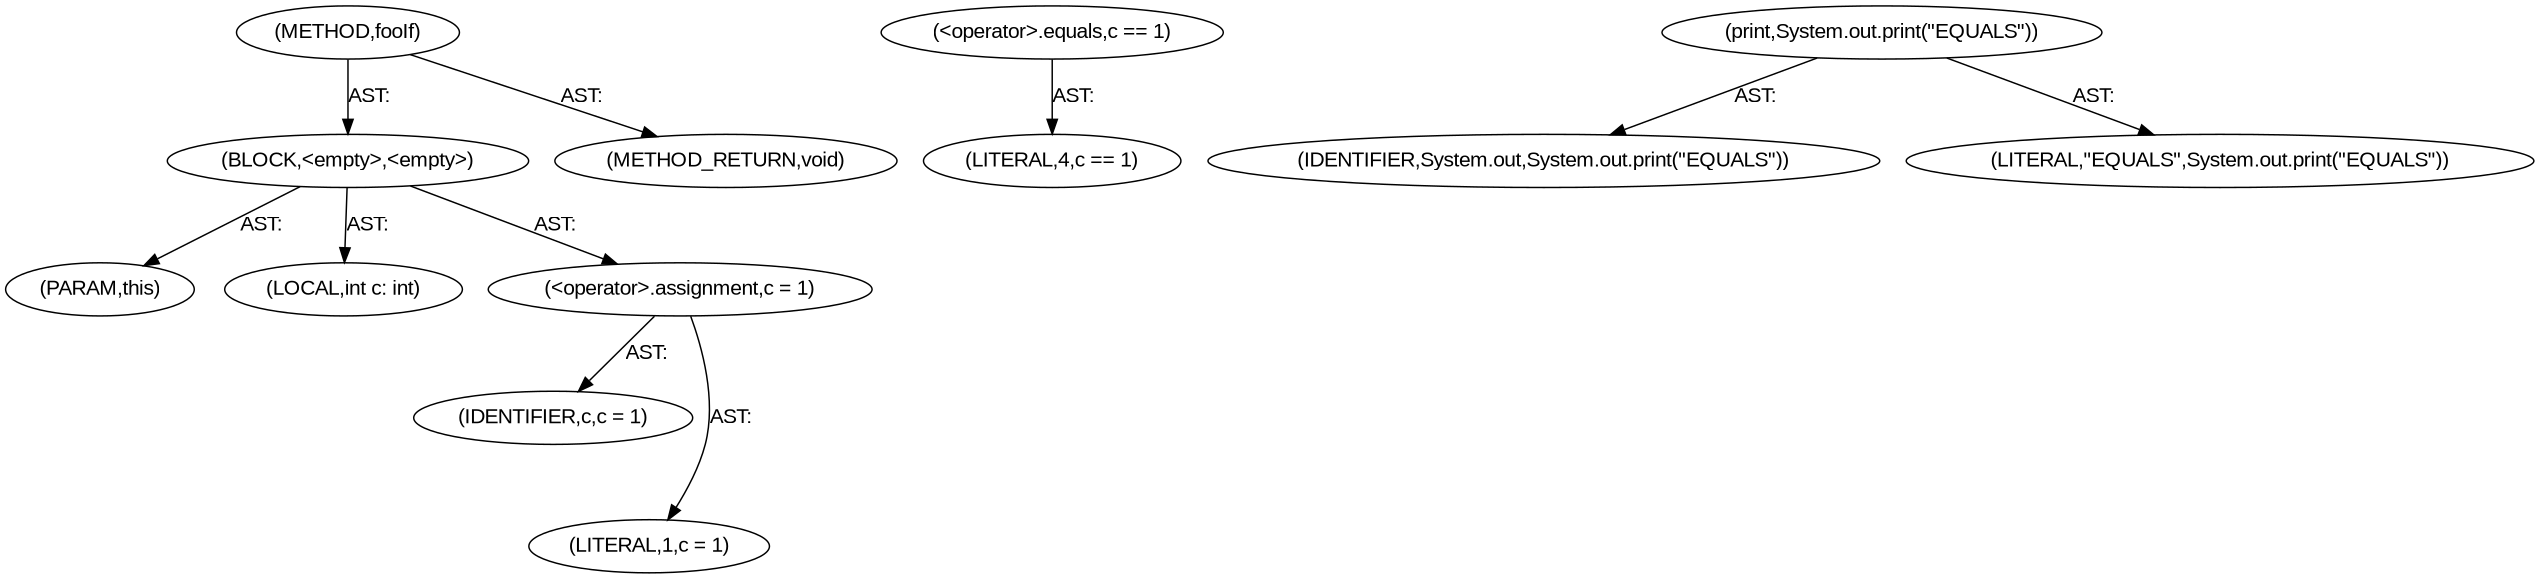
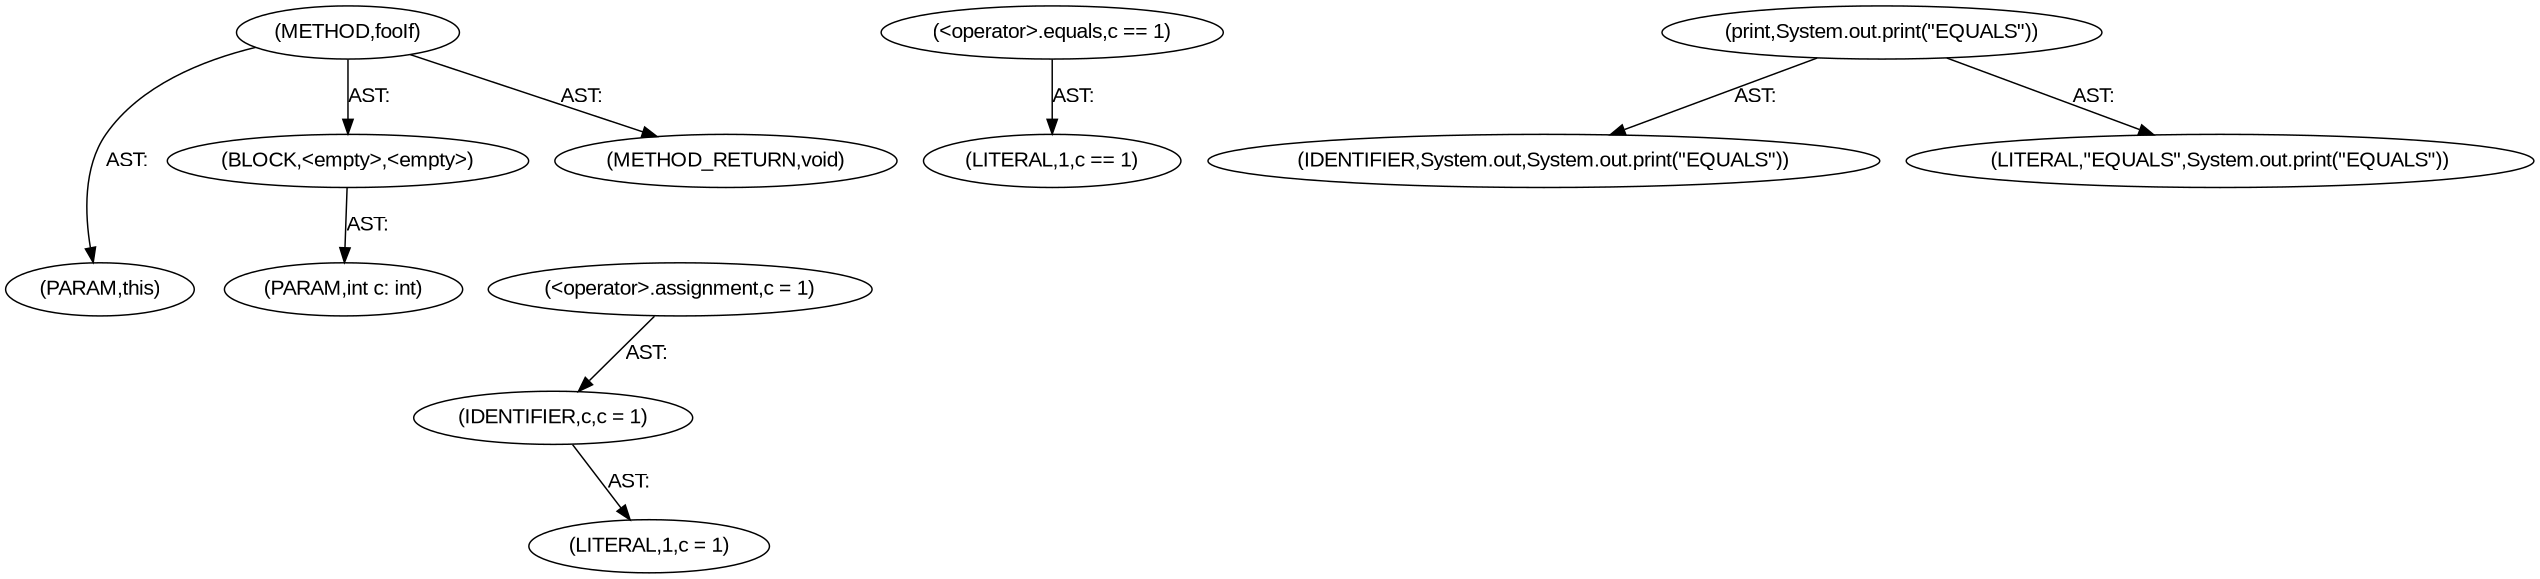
node "(LITERAL,4,c == 1)": label "(LITERAL,4,c == 1)" -> "(LITERAL,1,c == 1)"
edge "(BLOCK,<empty>,<empty>)" -> "(<operator>.assignment,c = 1)": removed, label "AST:"
edge "(BLOCK,<empty>,<empty>)" -> "(PARAM,this)": now "(METHOD,fooIf)" -> "(PARAM,this)"
node "(LOCAL,int c: int)": label "(LOCAL,int c: int)" -> "(PARAM,int c: int)"
edge "(<operator>.assignment,c = 1)" -> "(LITERAL,1,c = 1)": now "(IDENTIFIER,c,c = 1)" -> "(LITERAL,1,c = 1)"
